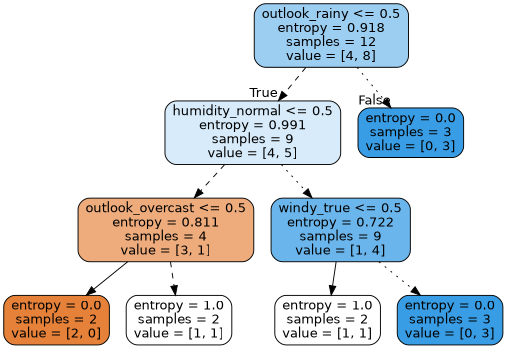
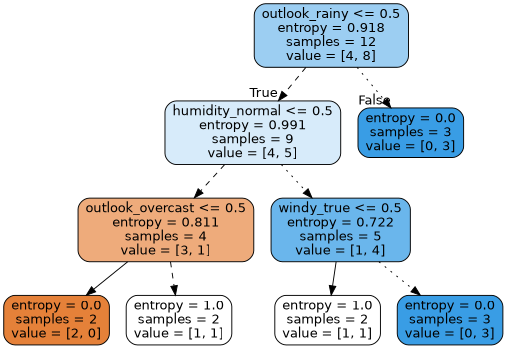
node "windy_true <= 0.5 entropy = 0.722 samples = 9 value = [1, 4]": label "windy_true <= 0.5 entropy = 0.722 samples = 9 value = [1, 4]" -> "windy_true <= 0.5 entropy = 0.722 samples = 5 value = [1, 4]"
